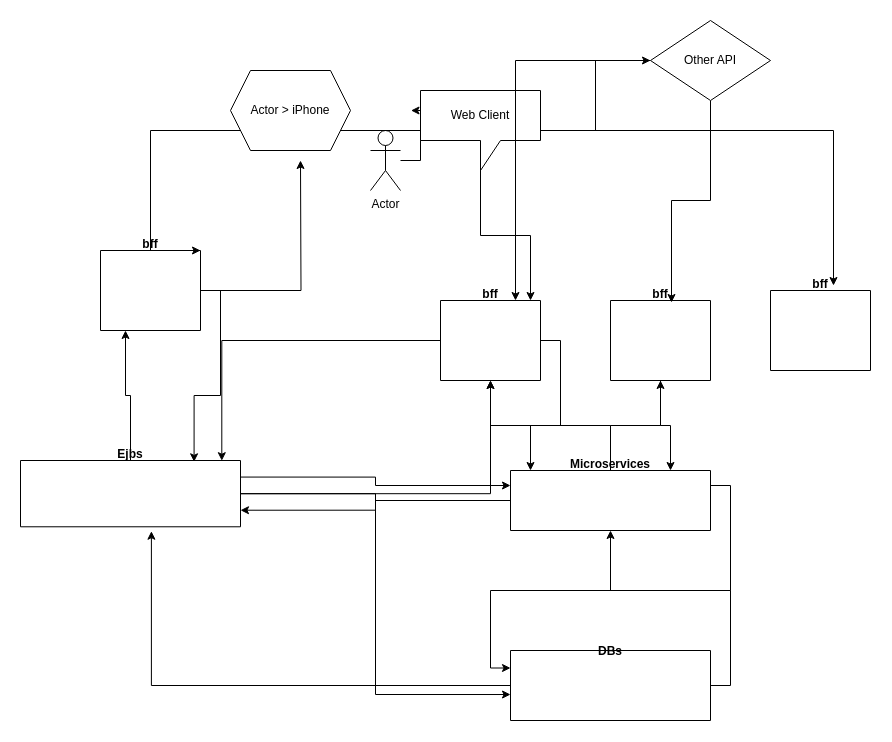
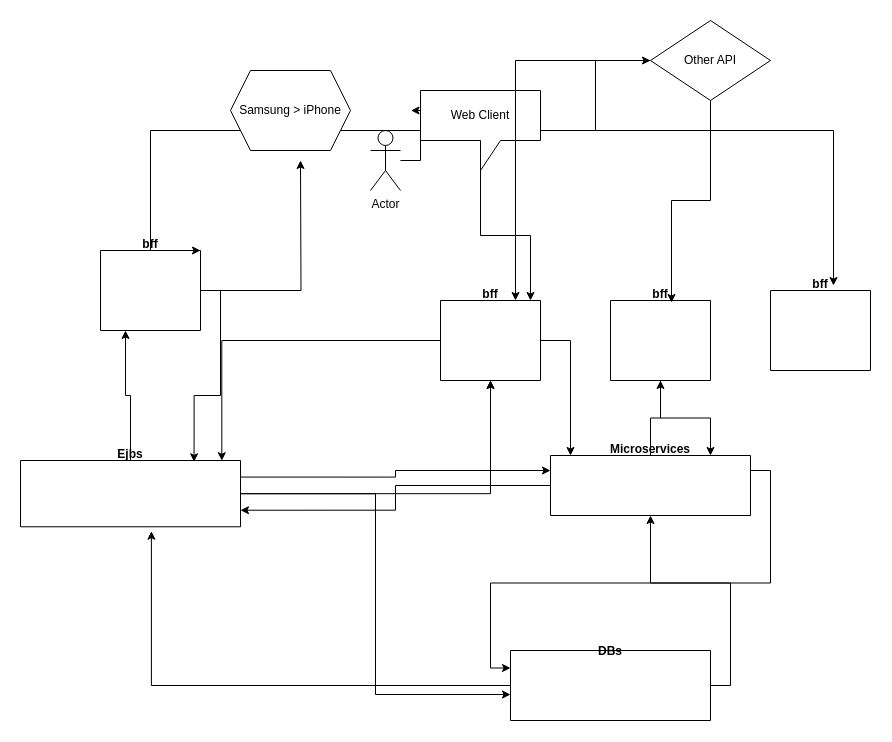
node "Actor > iPhone": label "Actor > iPhone" -> "Samsung > iPhone"
node "Microservices": moved (611, 501) -> (651, 486)
